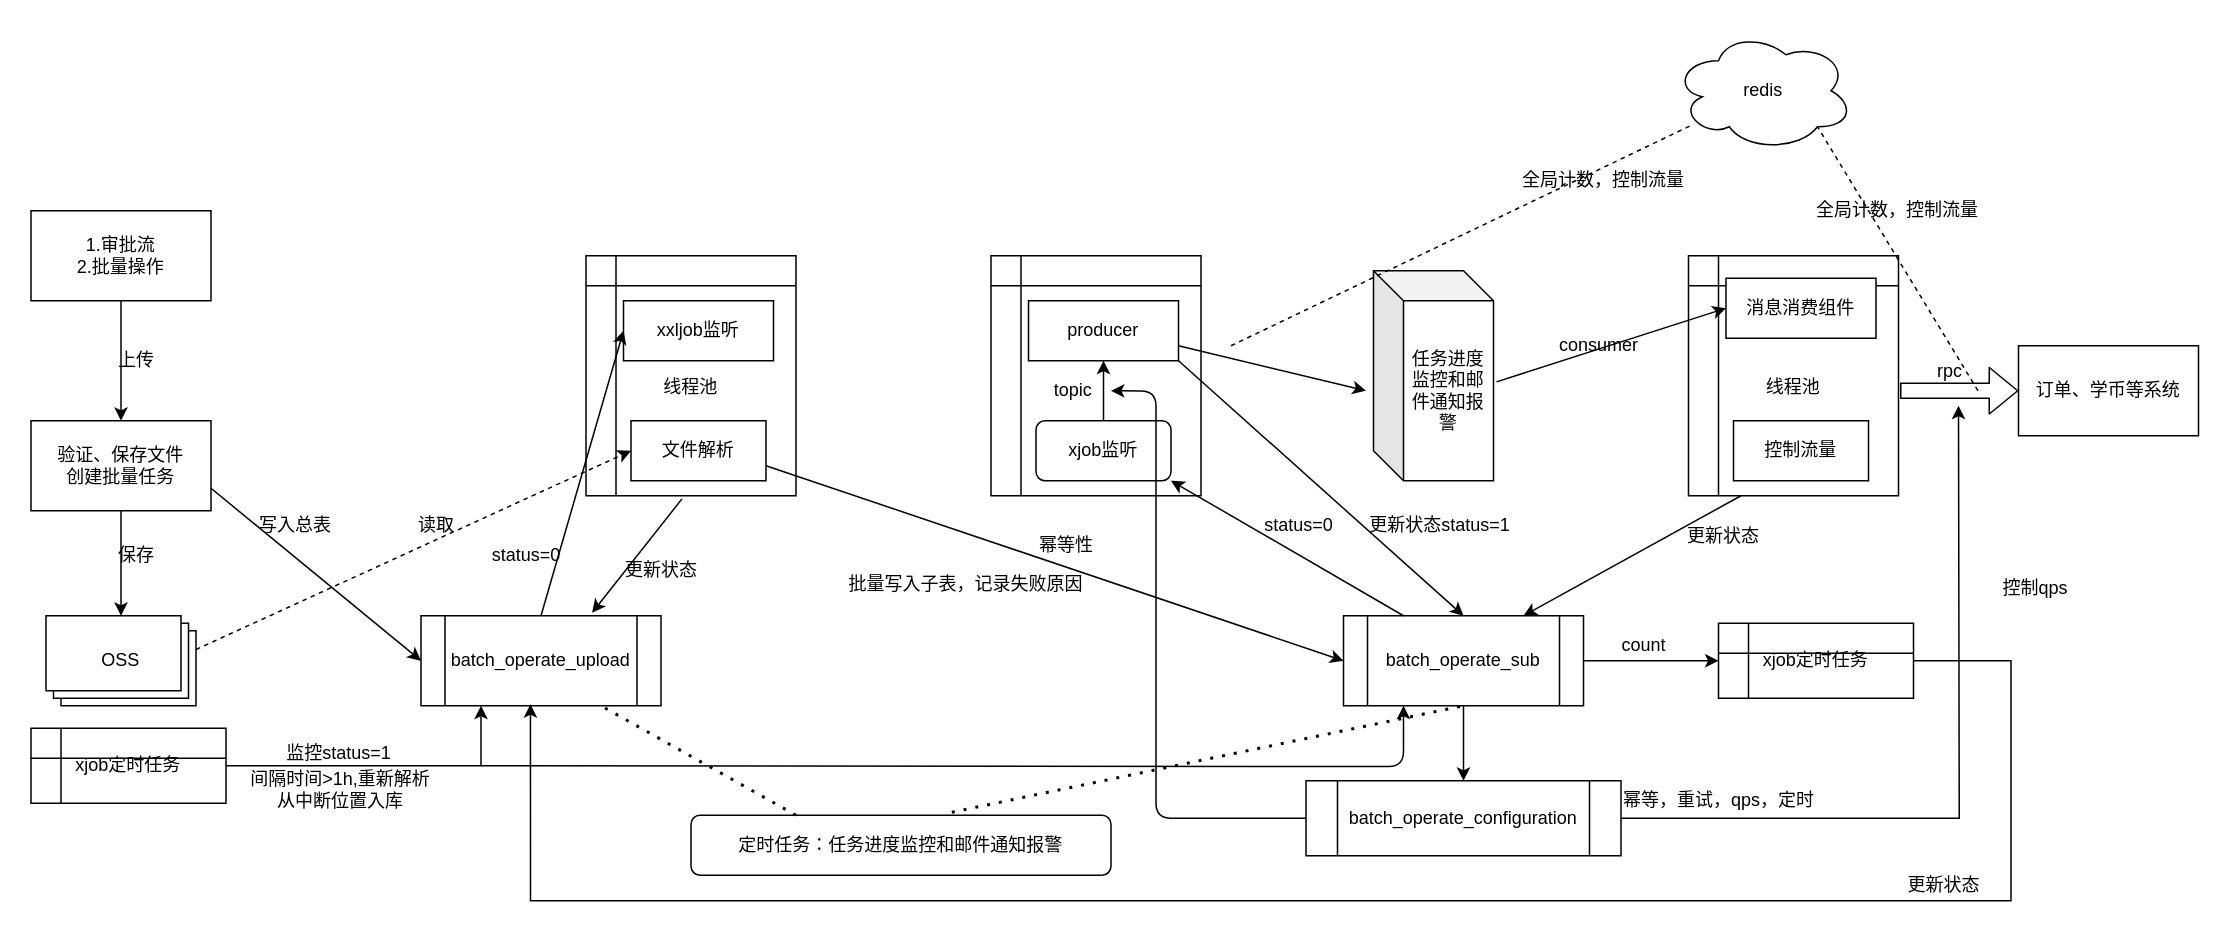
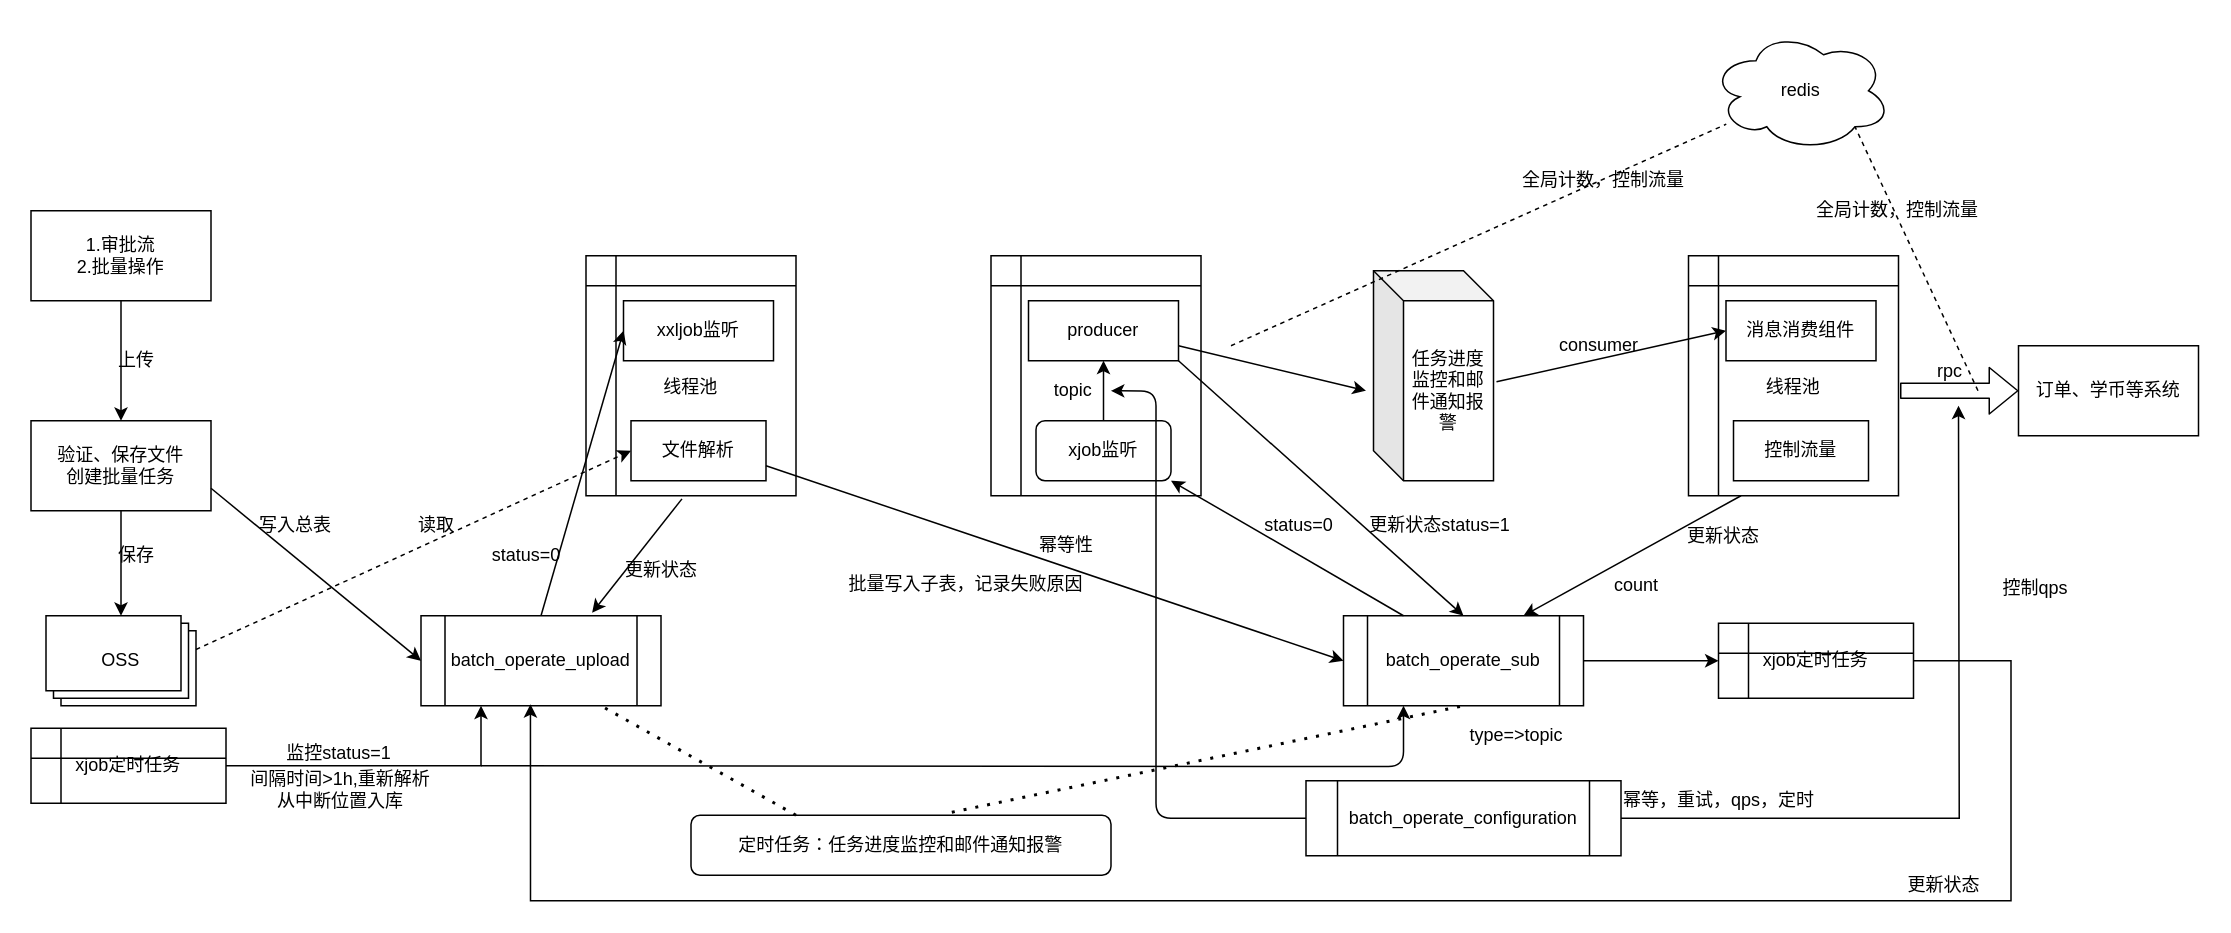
node "redis": moved (1763, 91) -> (1801, 91)
node "消息消费组件": moved (1801, 308) -> (1801, 331)
node "count": moved (1643, 646) -> (1636, 586)
node "type=>topic": added
edge "batch_operate_sub" -> "batch_operate_configuration": removed
